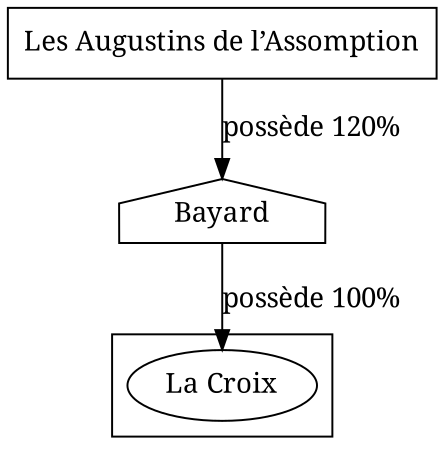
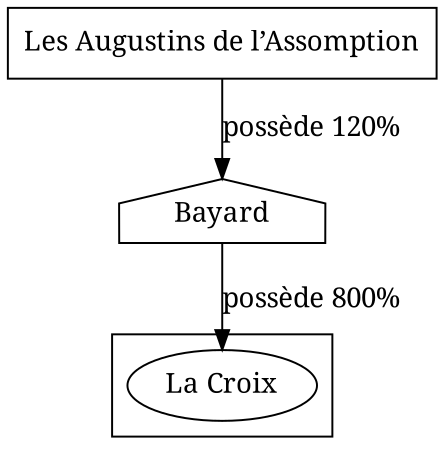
edge "Bayard" -> "La Croix": label "possède 100%" -> "possède 800%"
